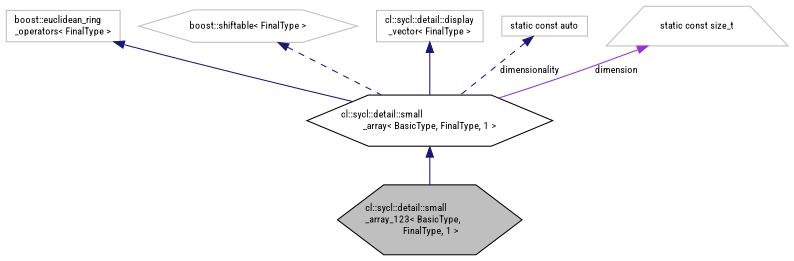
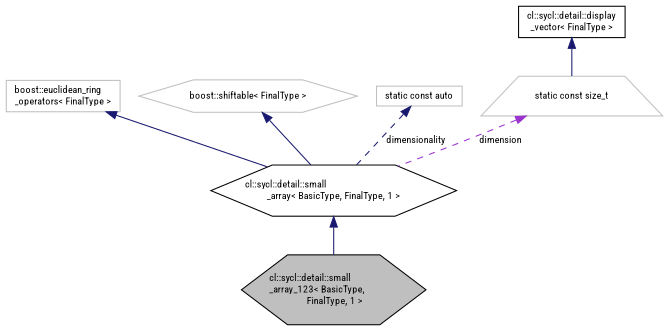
node "cl::sycl::detail::display _vector< FinalType >": color grey75 -> black
edge "cl::sycl::detail::small _array< BasicType, FinalType, 1 >" -> "boost::shiftable< FinalType >": style dashed -> solid
edge "cl::sycl::detail::small _array< BasicType, FinalType, 1 >" -> "cl::sycl::detail::display _vector< FinalType >": now "static const size_t" -> "cl::sycl::detail::display _vector< FinalType >"
edge "cl::sycl::detail::small _array< BasicType, FinalType, 1 >" -> "static const size_t": style solid -> dashed
